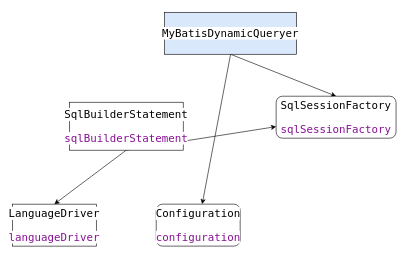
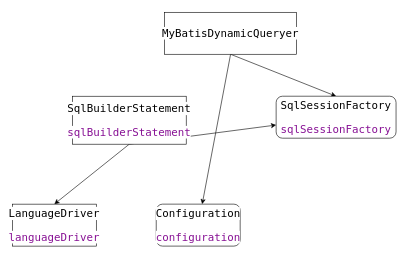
node "MyBatisDynamicQueryer": fillcolor #dae8fc -> #ffffff
node "SqlBuilderStatementsqlBuilderStatement": moved (126, 126) -> (129, 120)
